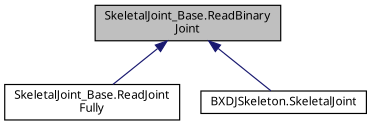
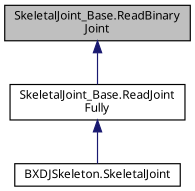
edge "BXDJSkeleton.SkeletalJoint" -> "SkeletalJoint_Base.ReadBinary Joint": now "BXDJSkeleton.SkeletalJoint" -> "SkeletalJoint_Base.ReadJoint Fully"
